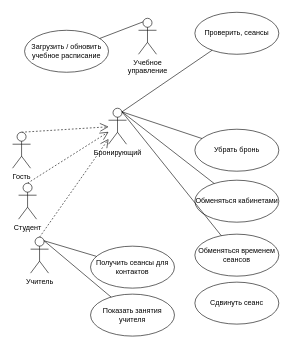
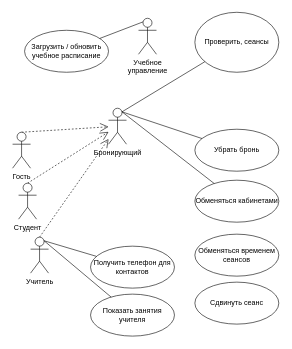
node "Проверить, сеансы": size 84x42 -> 84x60
edge "Бронирующий" -- "Обменяться временем сеансов": removed
node "Получить сеансы для контактов": label "Получить сеансы для контактов" -> "Получить телефон для контактов"
